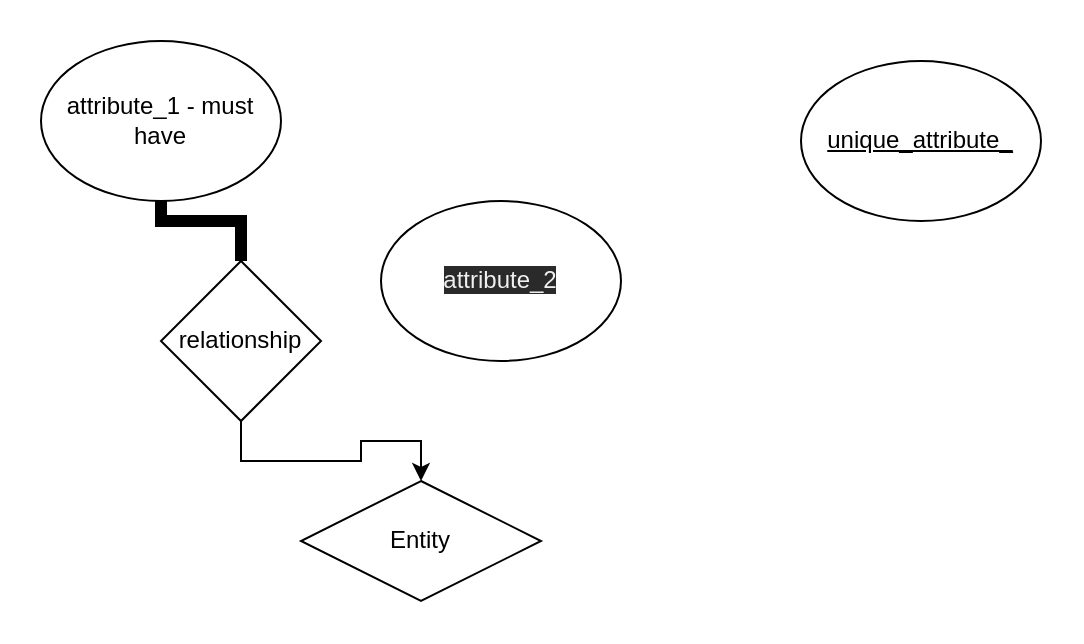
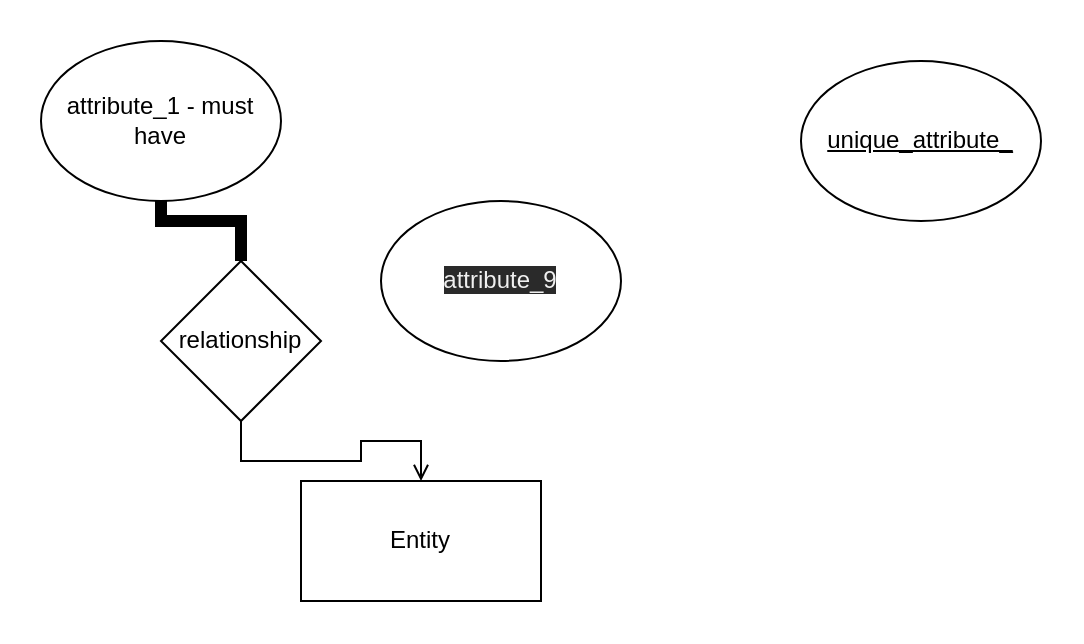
node "attribute_2": label "attribute_2" -> "attribute_9"
edge "relationship" -> "Entity": arrowhead classic -> open
node "Entity": shape diamond -> rectangle
